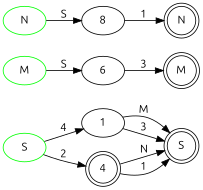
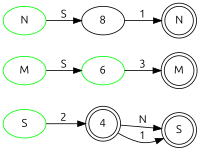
node "6": color black -> green
node "1": removed
